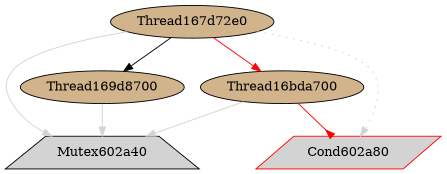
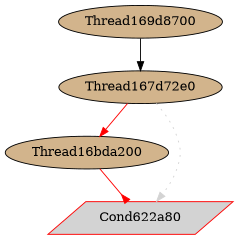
edge "Thread167d72e0" -> "Thread169d8700": reversed
node "Thread16bda700": label "Thread16bda700" -> "Thread16bda200"
node "Mutex602a40": removed
node "Cond602a80": label "Cond602a80" -> "Cond622a80"
